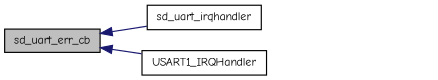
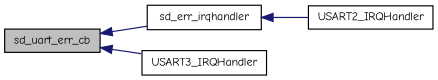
node "sd_uart_irqhandler": label "sd_uart_irqhandler" -> "sd_err_irqhandler"
node "USART2_IRQHandler": added
node "USART1_IRQHandler": label "USART1_IRQHandler" -> "USART3_IRQHandler"
